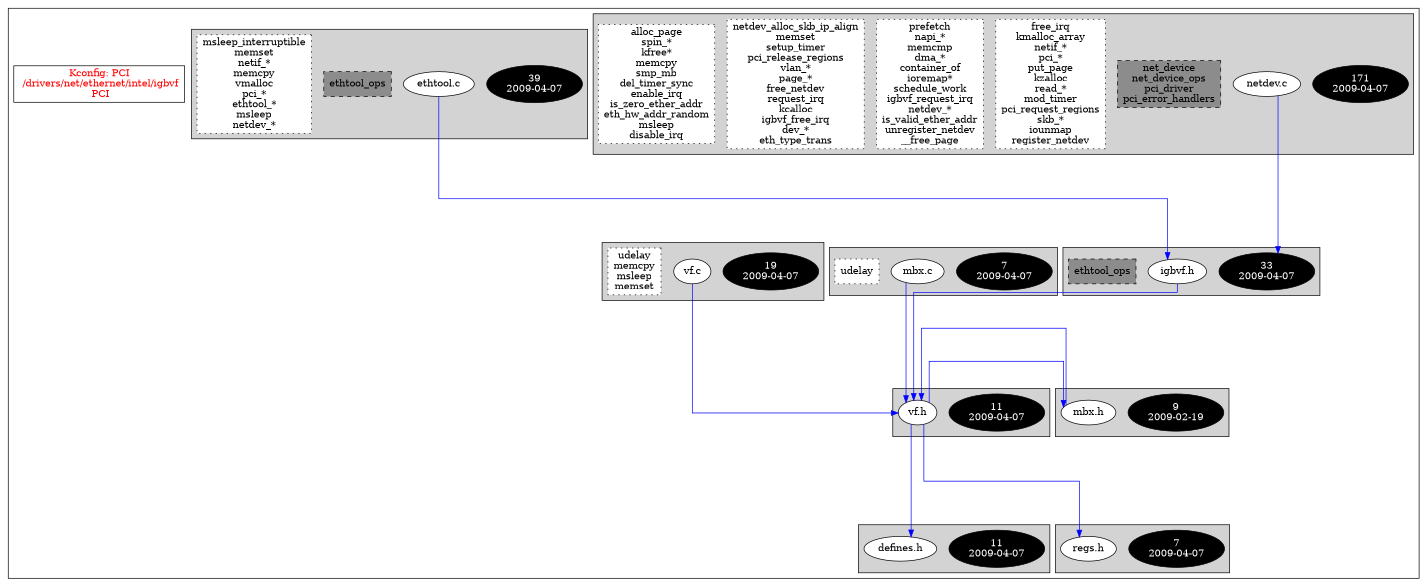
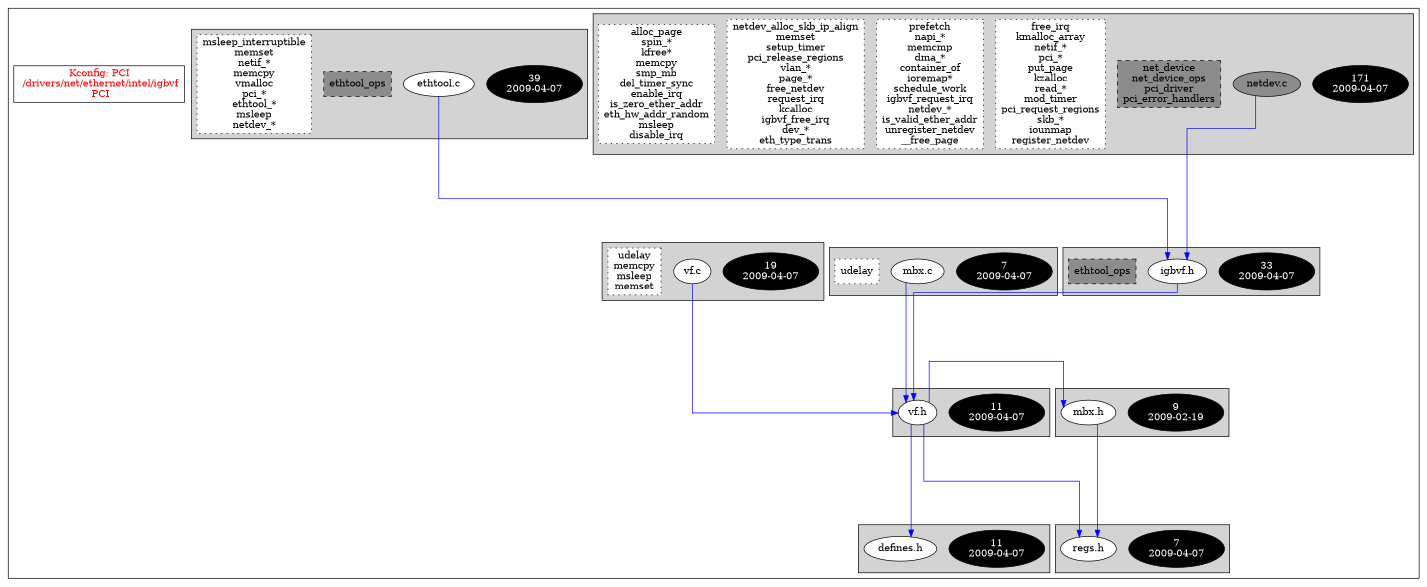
node "netdev.c": fillcolor white -> grey55
edge "netdev.c" -> "33 2009-04-07": now "netdev.c" -> "igbvf.h"
edge "mbx.h" -> "vf.h": now "mbx.h" -> "regs.h"
